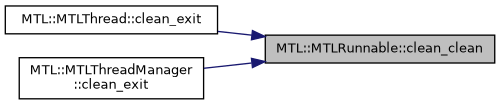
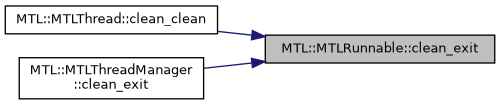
node "MTL::MTLThread::clean_exit": label "MTL::MTLThread::clean_exit" -> "MTL::MTLThread::clean_clean"
node "MTL::MTLRunnable::clean_clean": label "MTL::MTLRunnable::clean_clean" -> "MTL::MTLRunnable::clean_exit"
